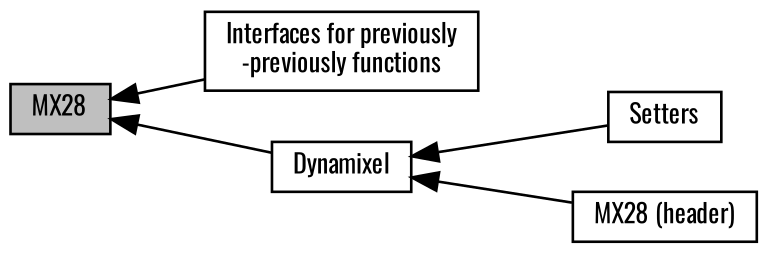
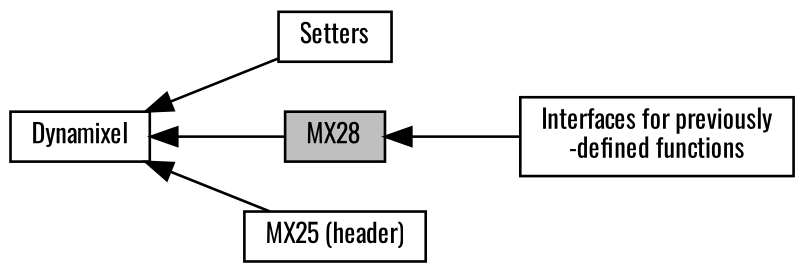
node "Interfaces for previously -previously functions": label "Interfaces for previously -previously functions" -> "Interfaces for previously -defined functions"
edge "Dynamixel" -> "MX28": reversed
node "MX28 (header)": label "MX28 (header)" -> "MX25 (header)"
